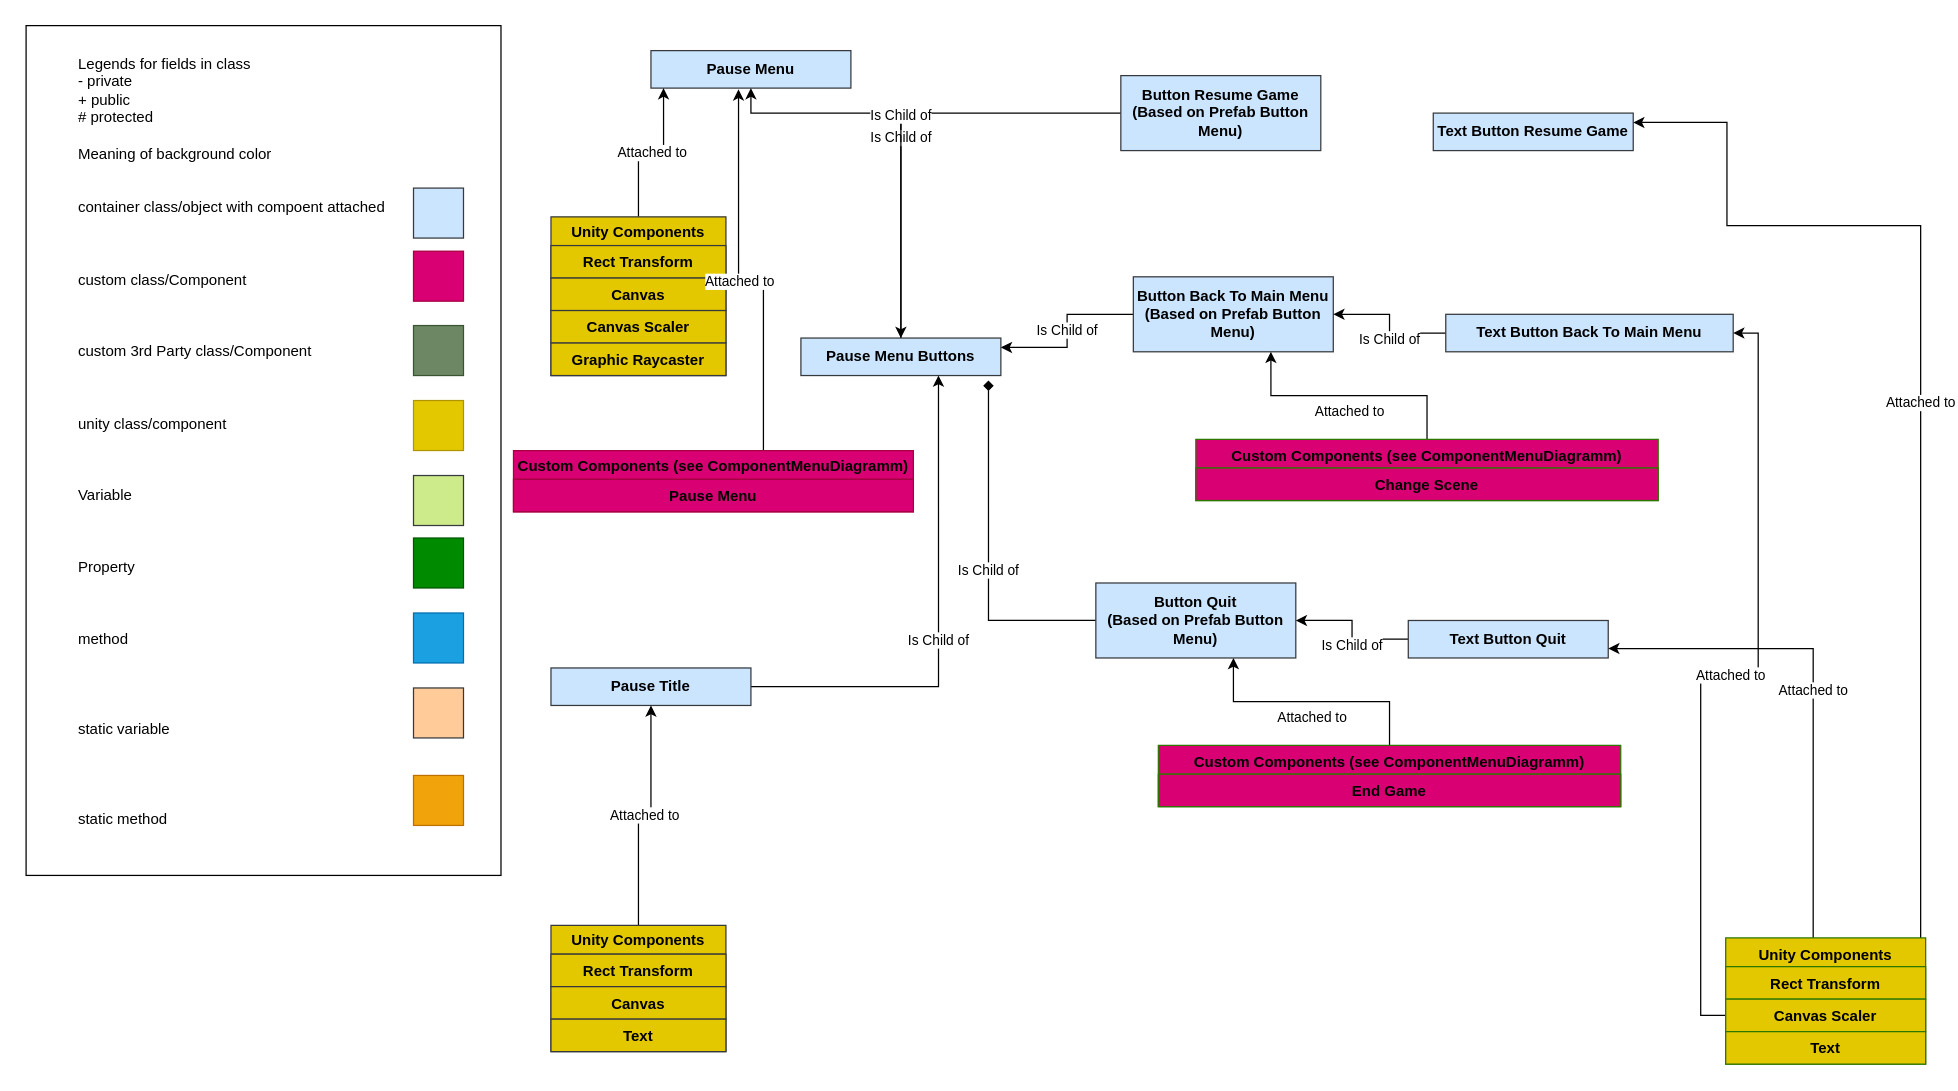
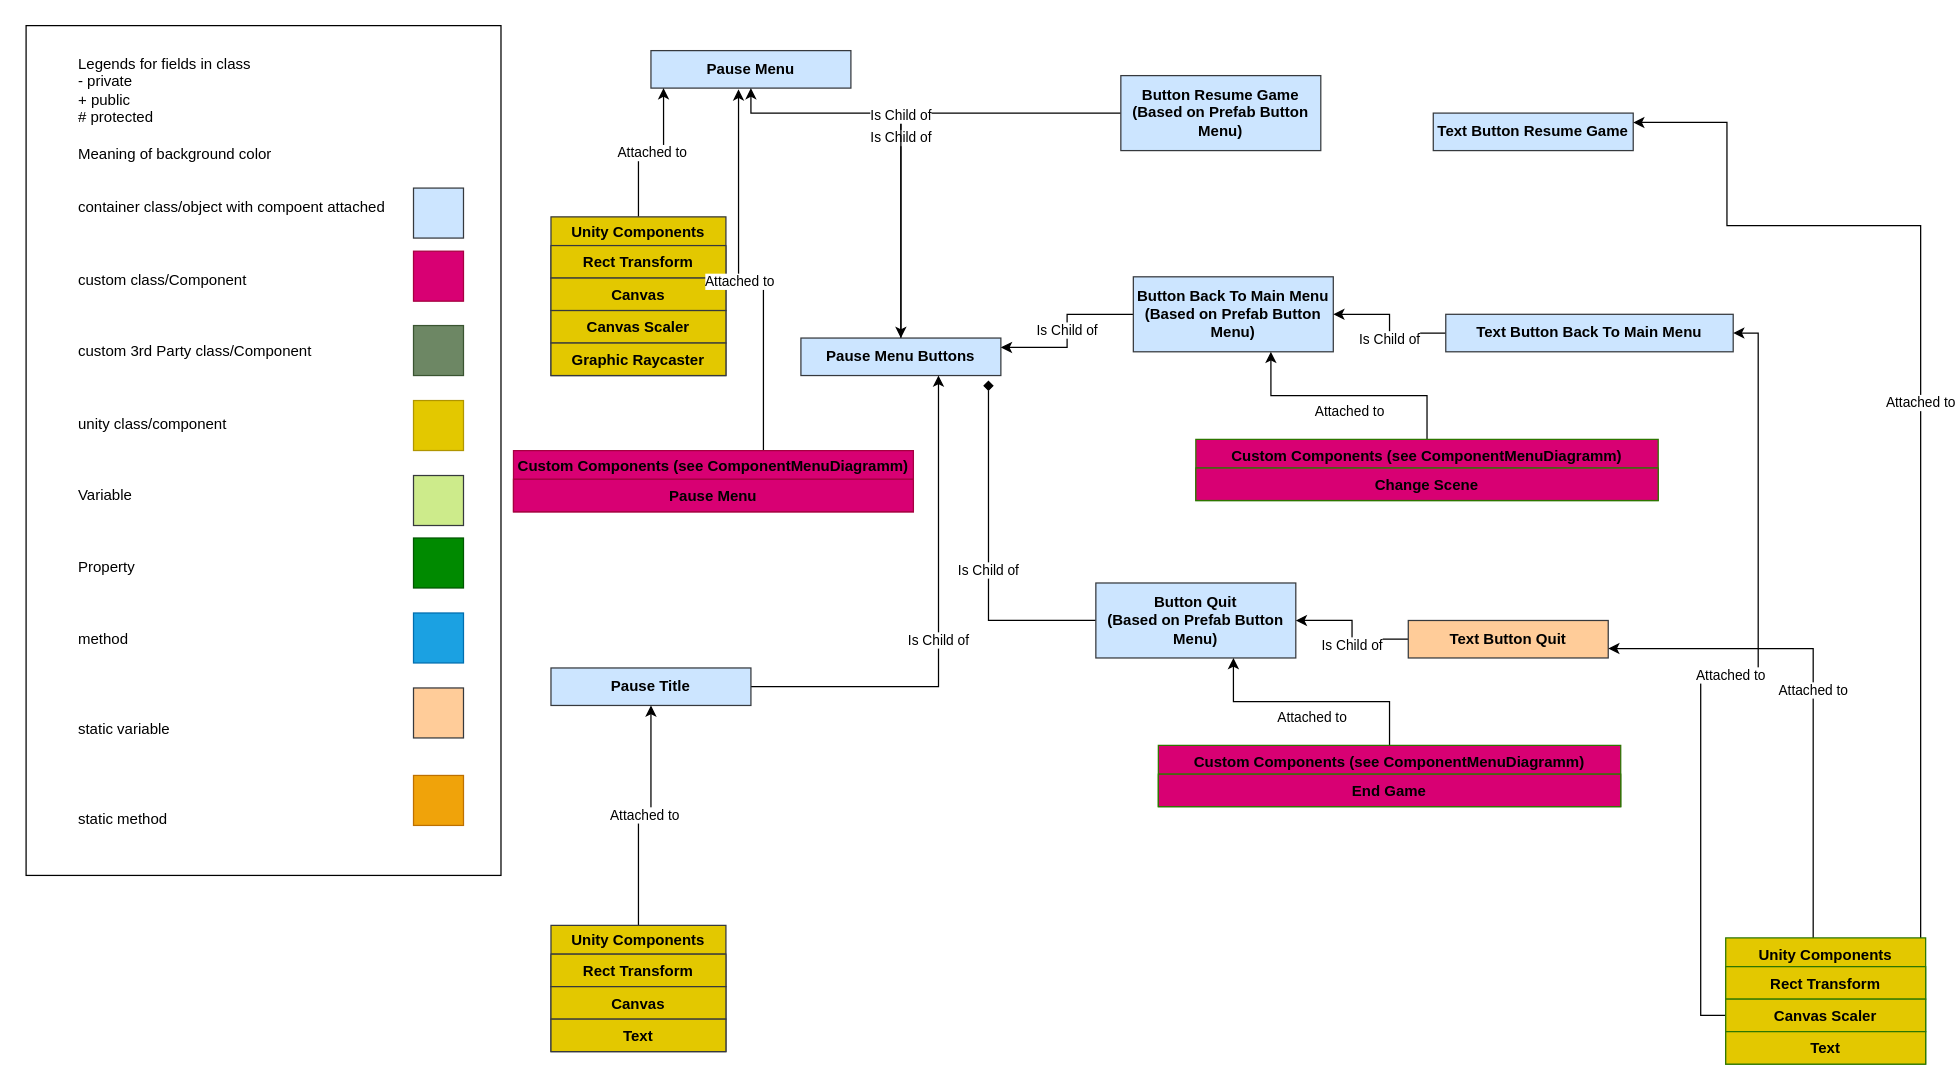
node "Text Button Quit": fillcolor #cce5ff -> #ffcc99
